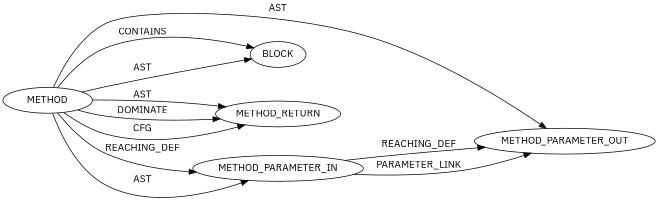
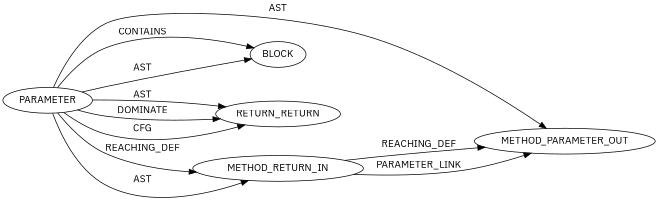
node "METHOD": label "METHOD" -> "PARAMETER"
node "METHOD_RETURN": label "METHOD_RETURN" -> "RETURN_RETURN"
node "METHOD_PARAMETER_IN": label "METHOD_PARAMETER_IN" -> "METHOD_RETURN_IN"
